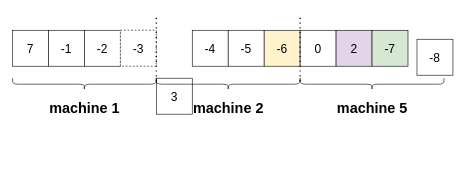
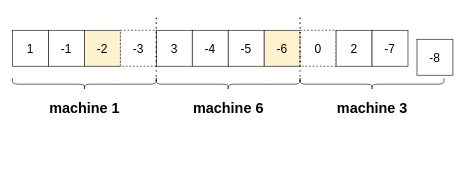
node "7": label "7" -> "1"
node "-2": fillcolor #ffffff -> #fff2cc
node "0": style solid -> dashed
node "2": fillcolor #e1d5e7 -> #ffffff
node "-7": fillcolor #d5e8d4 -> #ffffff
node "3": moved (174, 96) -> (174, 48)
node "machine 2": label "machine 2" -> "machine 6"
node "machine 5": label "machine 5" -> "machine 3"
